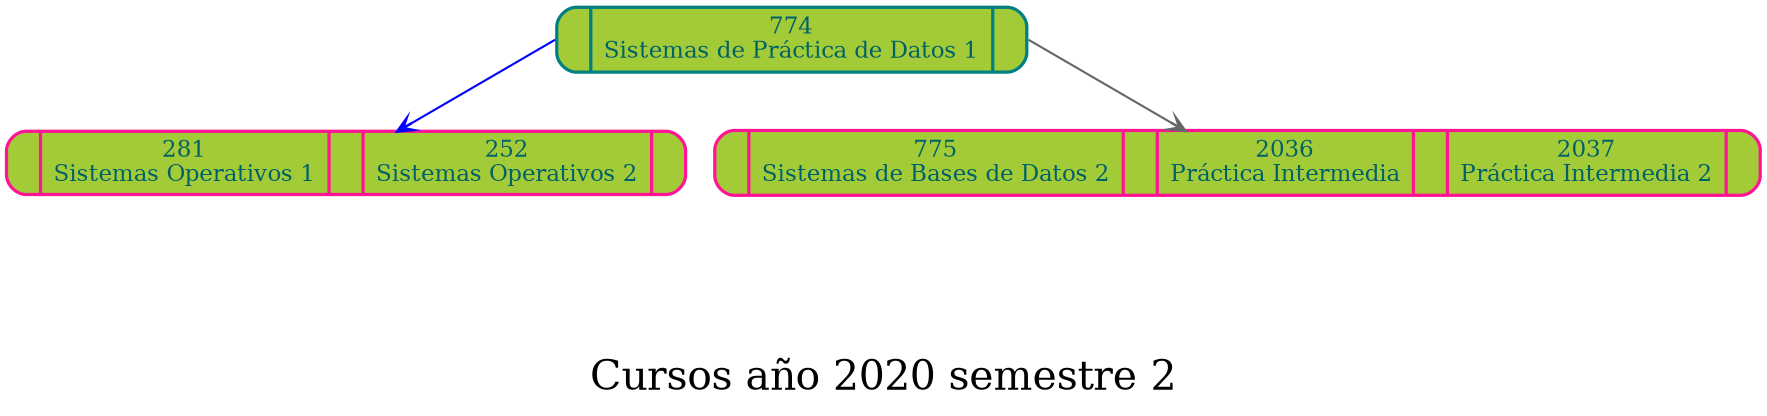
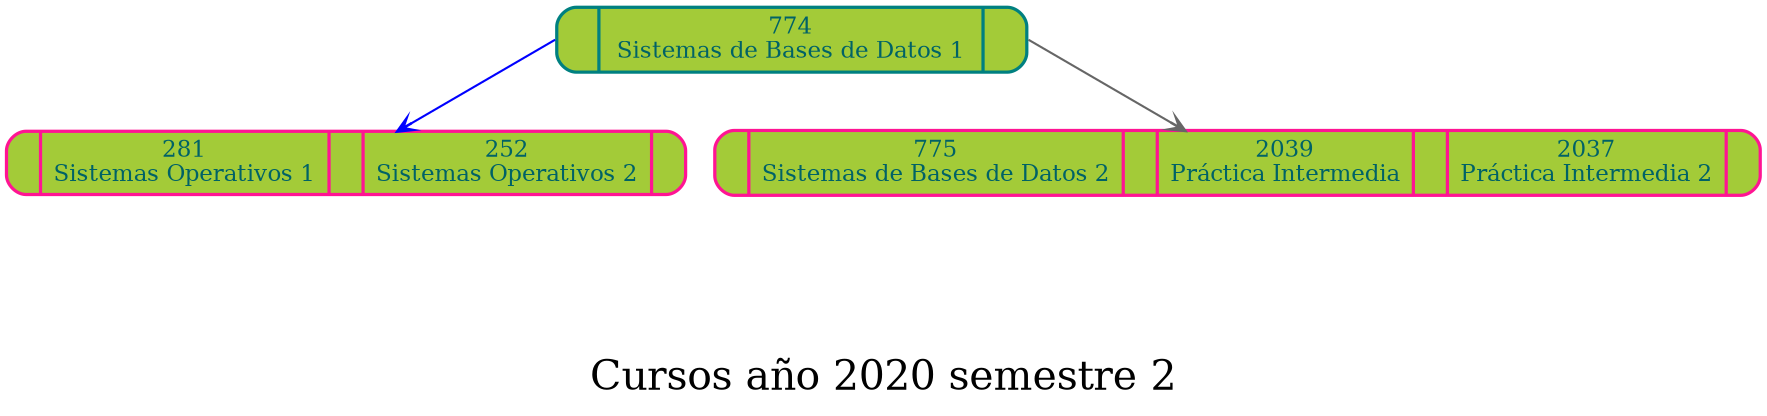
node "774": text "Sistemas de Práctica de Datos 1" -> "Sistemas de Bases de Datos 1"
node "775": text "2036" -> "2039"
